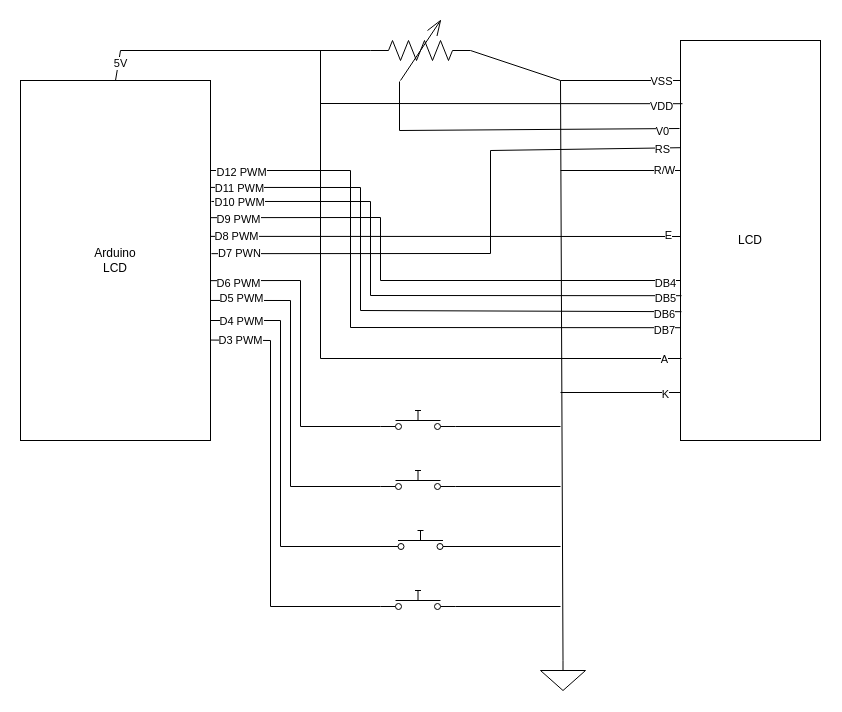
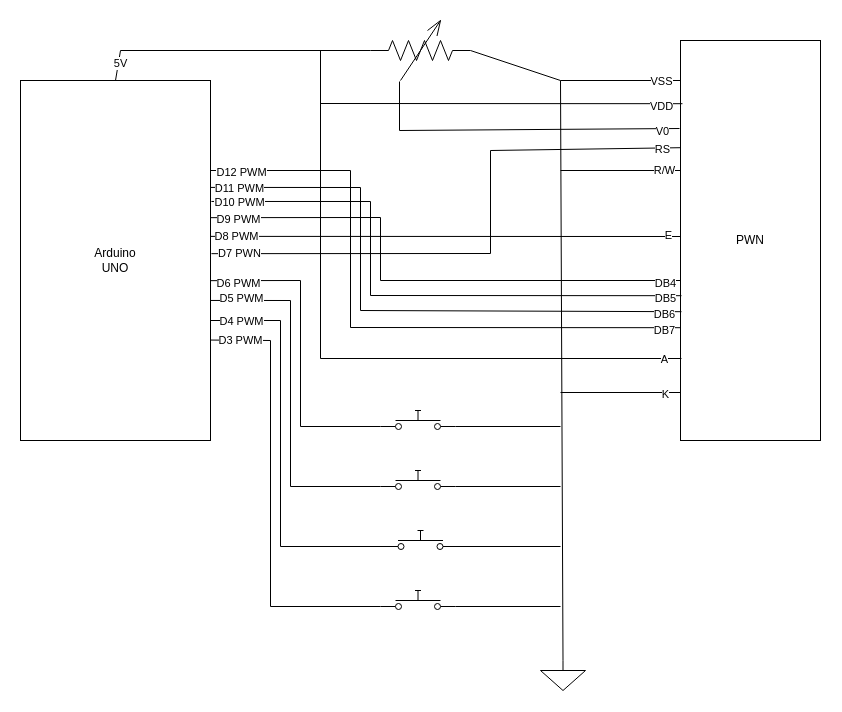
node "LCD": label "LCD" -> "PWN"
node "Arduino LCD": label "Arduino LCD" -> "Arduino UNO"
